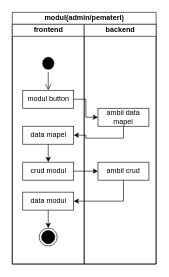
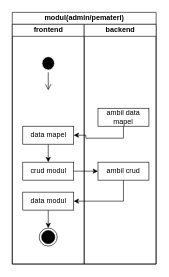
node "modul button": removed
edge "modul button" -> "ambil data mapel": removed
